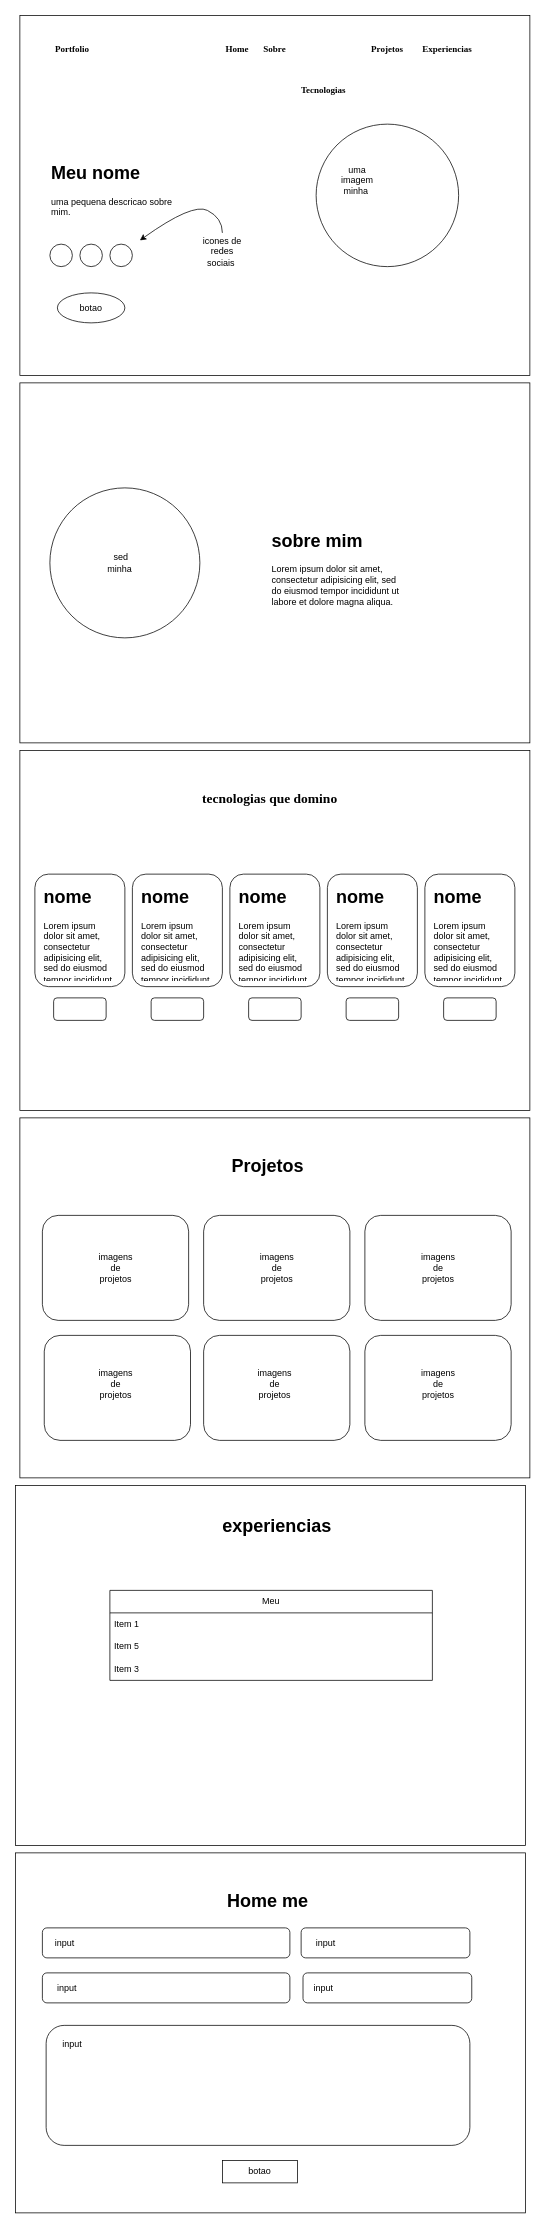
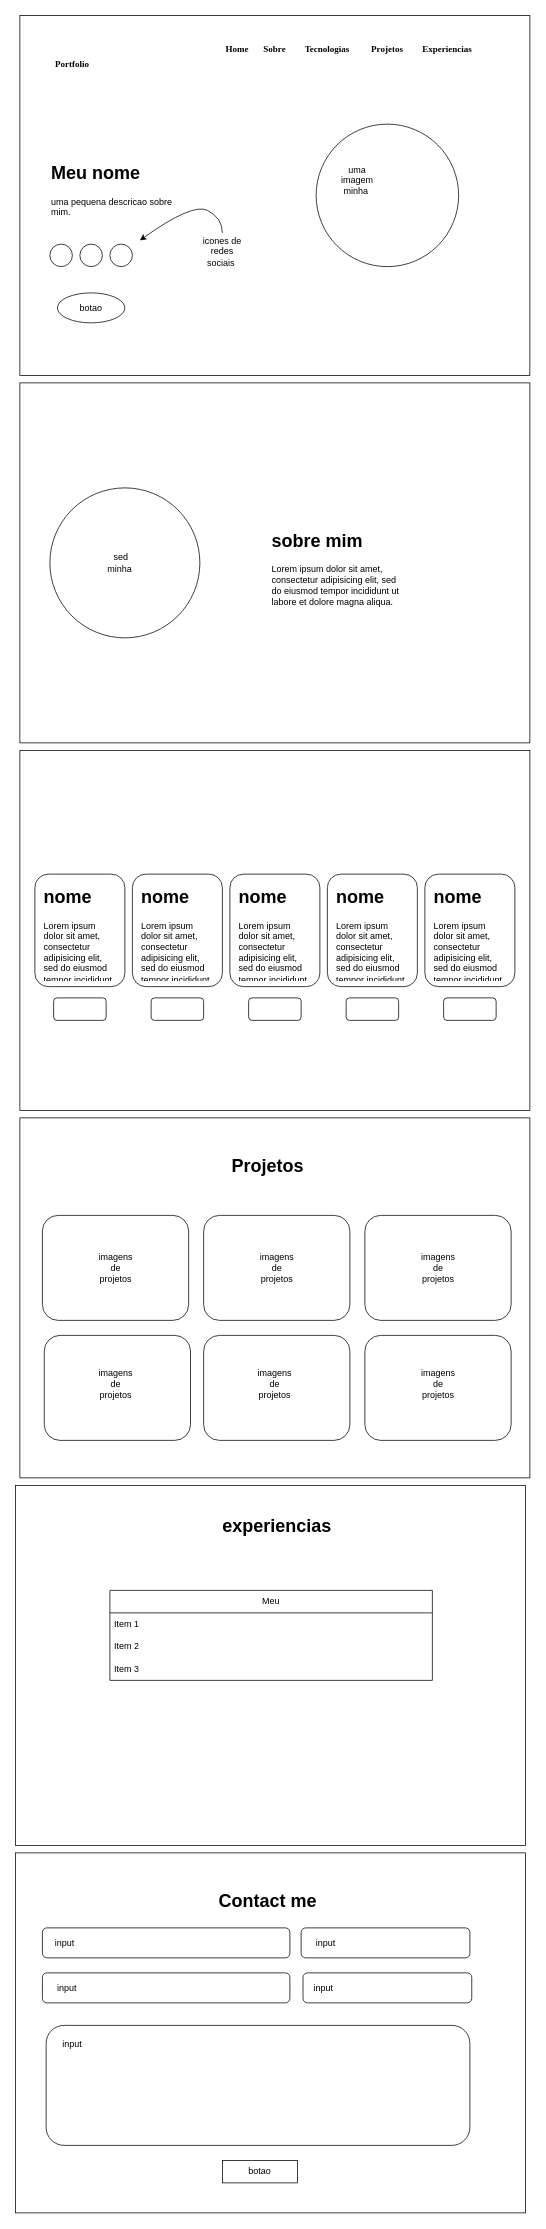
node "Portfolio": moved (72, 49) -> (72, 64)
node "Tecnologias": moved (324, 90) -> (327, 49)
node "tecnologias que domino": removed
node "Item 5": label "Item 5" -> "Item 2"
node "Home me": label "Home me" -> "Contact me"
